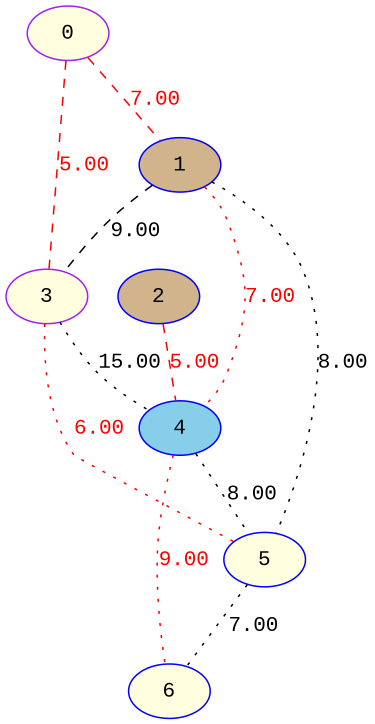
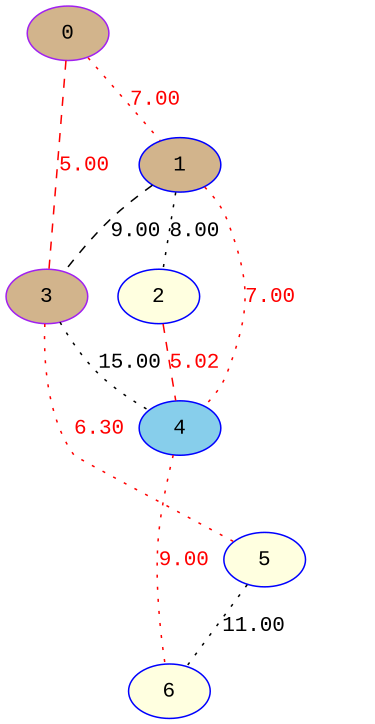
node "0": fillcolor lightyellow -> tan
edge "0" -- "1": style dashed -> dotted
node "3": fillcolor lightyellow -> tan
node "2": fillcolor tan -> lightyellow
edge "1" -- "5": now "1" -- "2"
edge "2" -- "4": label "5.00" -> "5.02"
edge "3" -- "5": label "6.00" -> "6.30"
edge "4" -- "5": removed, label "8.00"
edge "5" -- "6": label "7.00" -> "11.00"
